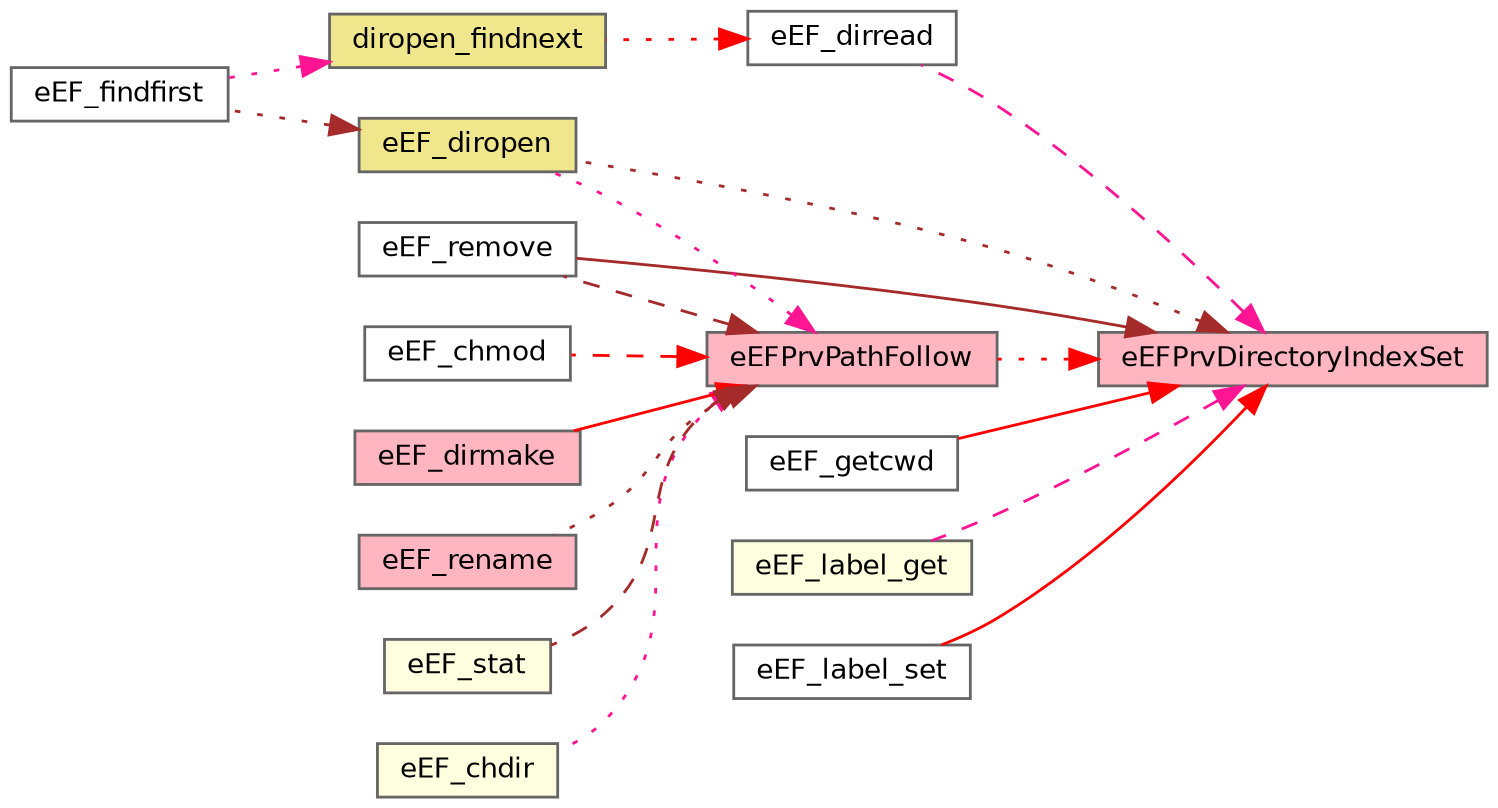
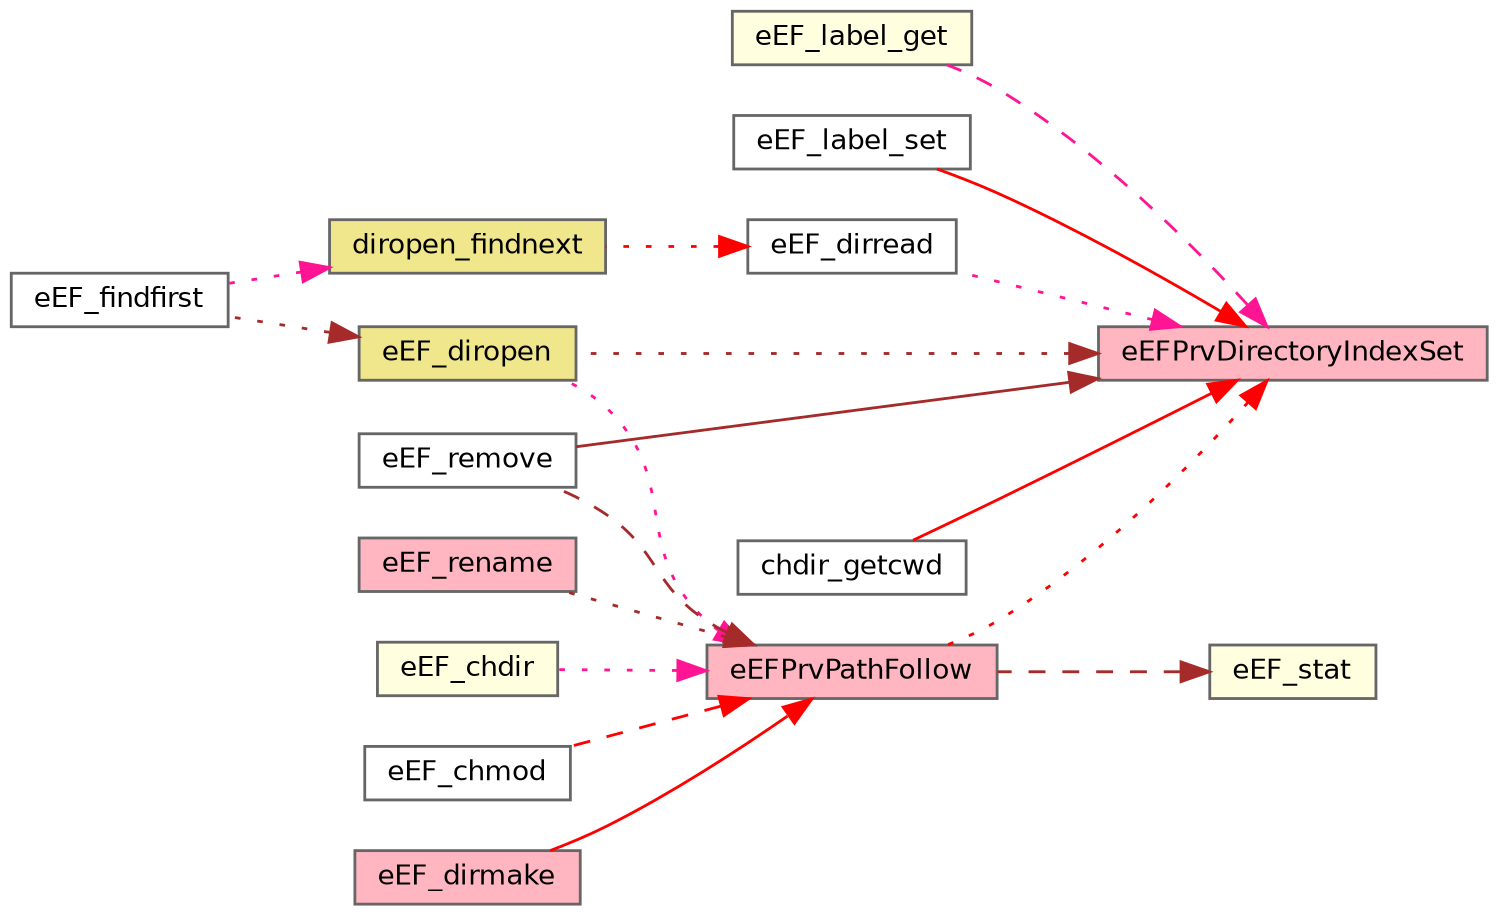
edge "eEF_dirread" -> "eEFPrvDirectoryIndexSet": style dashed -> dotted
node "eEF_getcwd": label "eEF_getcwd" -> "chdir_getcwd"
edge "eEF_stat" -> "eEFPrvPathFollow": reversed
